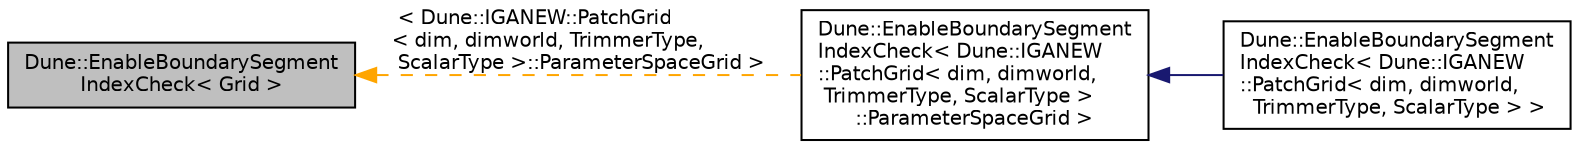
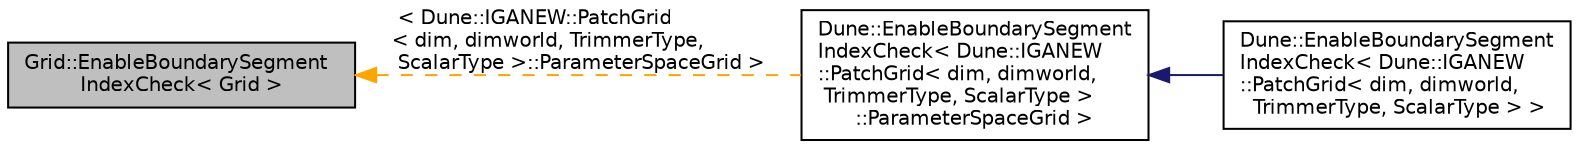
node "Dune::EnableBoundarySegment IndexCheck< Grid >": label "Dune::EnableBoundarySegment IndexCheck< Grid >" -> "Grid::EnableBoundarySegment IndexCheck< Grid >"
